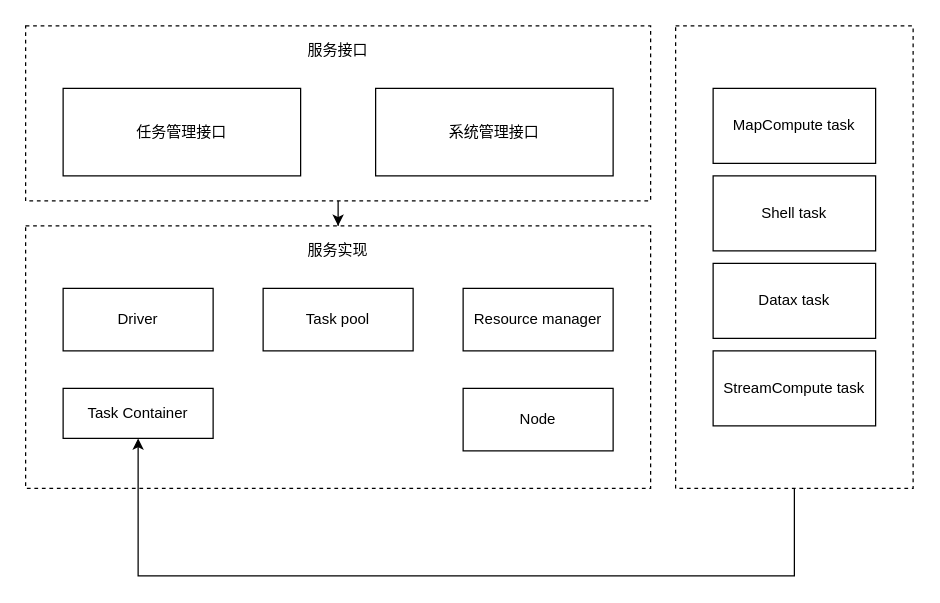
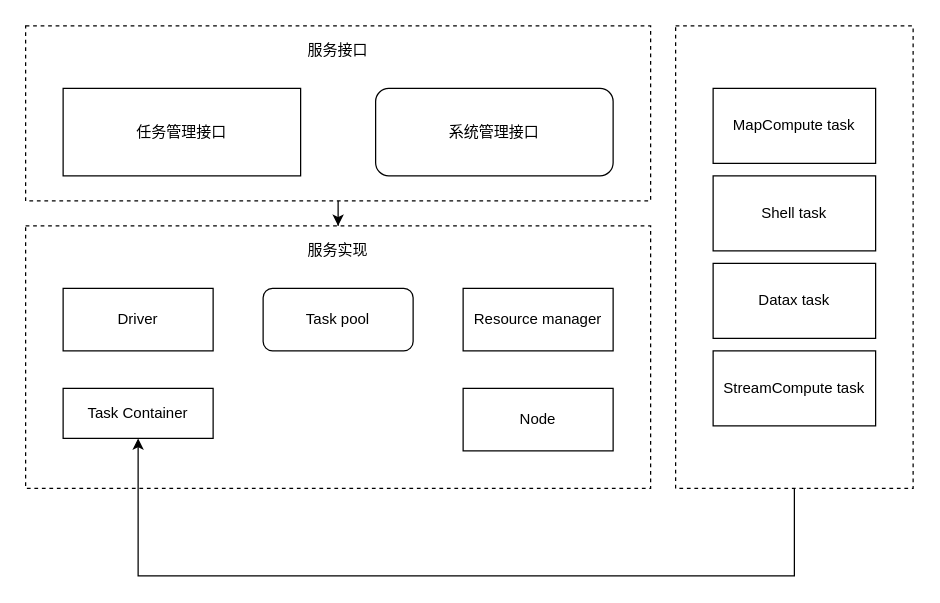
node "系统管理接口": shape rectangle -> rounded rectangle
node "Task pool": shape rectangle -> rounded rectangle
